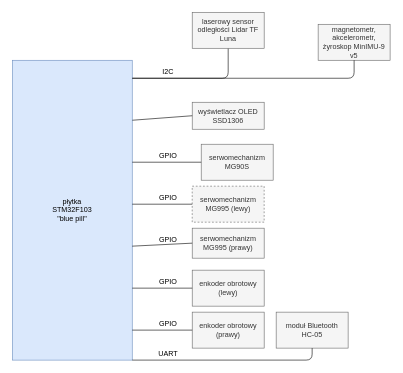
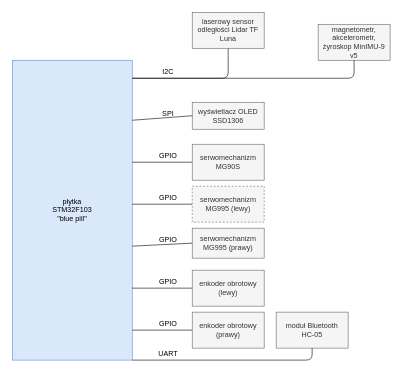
node "SPI": added
node "serwomechanizm MG90S": moved (237, 162) -> (228, 162)
